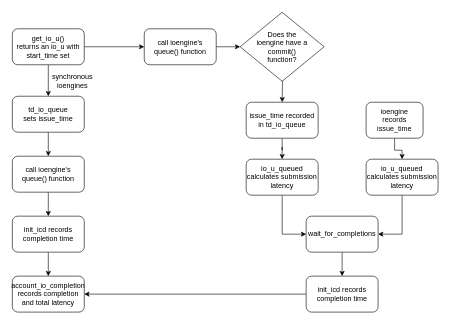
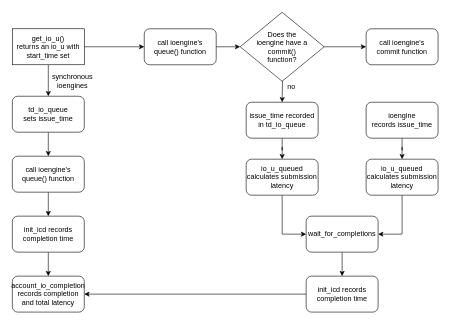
node "get_io_u() returns an io_u with start_time set": shape rounded rectangle -> rectangle
edge "Does the ioengine have a commit() function?" -> "call ioengine's commit function": added
node "call ioengine's commit function": added
node "no": added
node "ioengine records issue_time": size 57x36 -> 72x36
